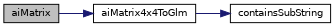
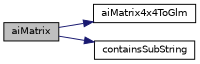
edge "aiMatrix4x4ToGlm" -> "containsSubString": now "aiMatrix" -> "containsSubString"
